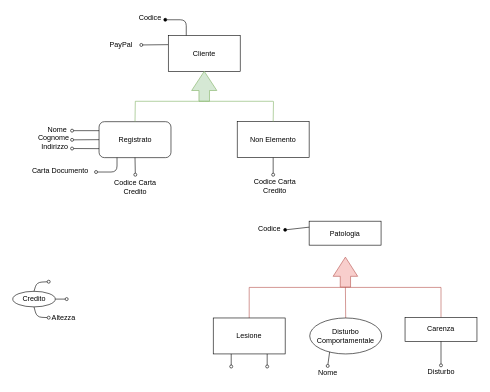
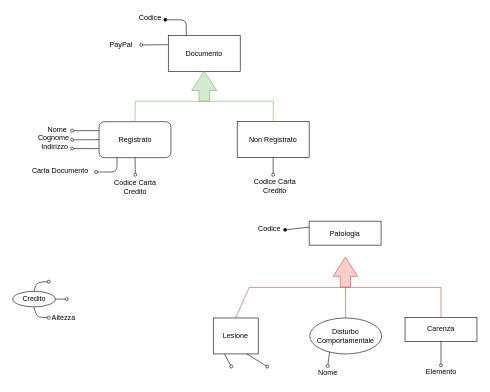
node "Cliente": label "Cliente" -> "Documento"
node "Non Elemento": label "Non Elemento" -> "Non Registrato"
node "Lesione": size 72x36 -> 45x36
node "Disturbo": label "Disturbo" -> "Elemento"
